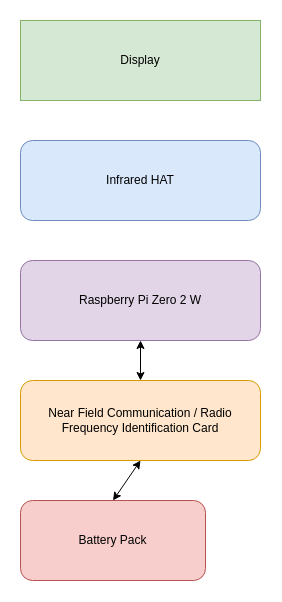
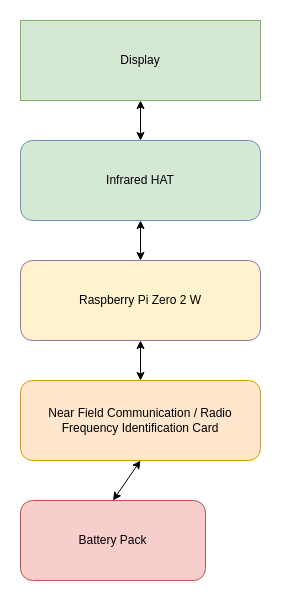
edge "Display" -- "Infrared HAT": added
node "Infrared HAT": fillcolor #dae8fc -> #d5e8d4
edge "Infrared HAT" -- "Raspberry Pi Zero 2 W": added
node "Raspberry Pi Zero 2 W": fillcolor #e1d5e7 -> #fff2cc
